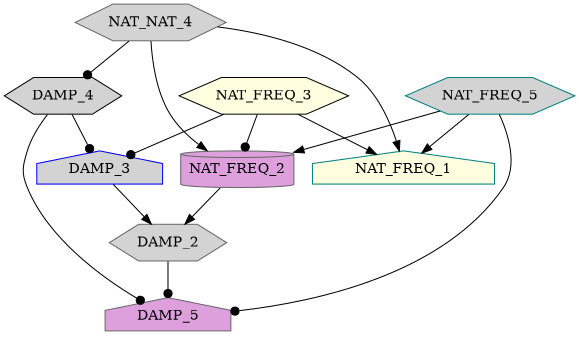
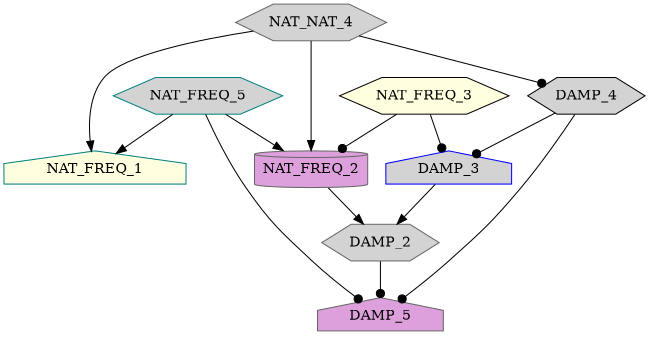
edge "NAT_FREQ_3" -> "NAT_FREQ_1": removed
